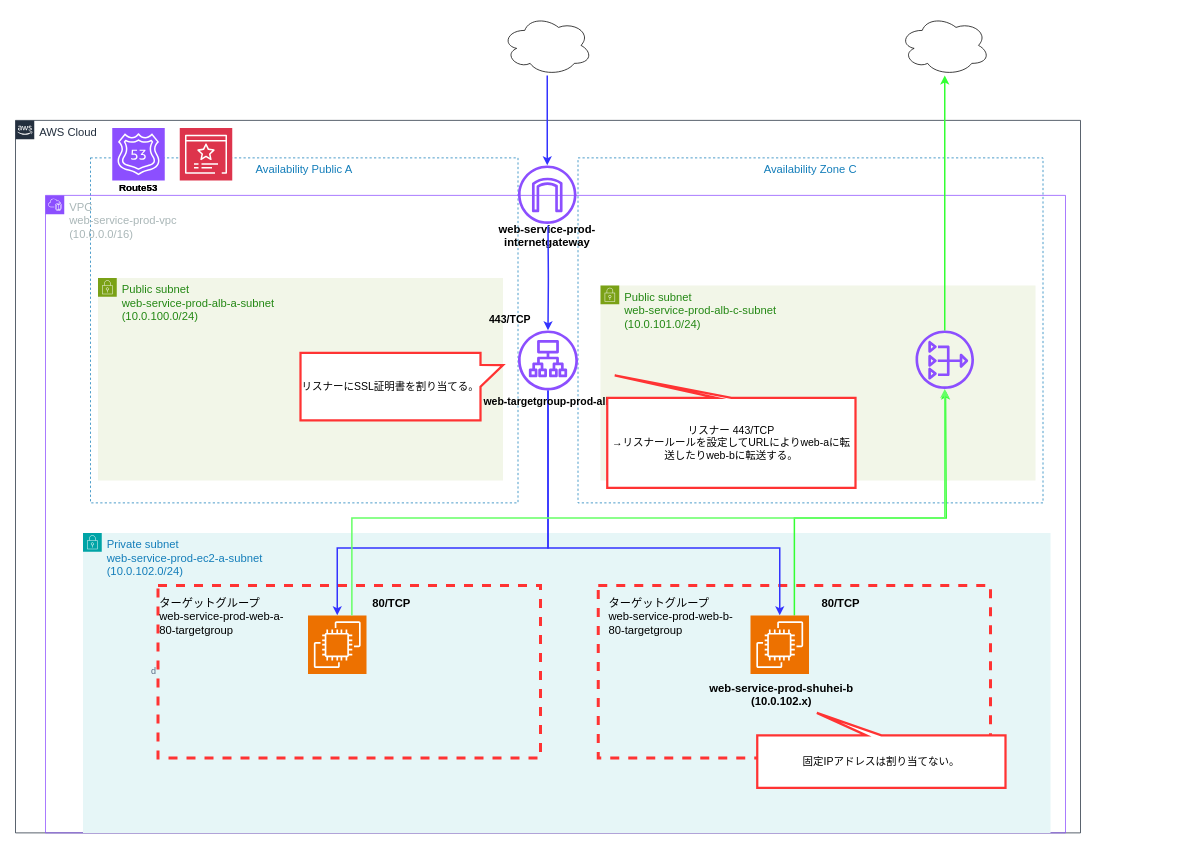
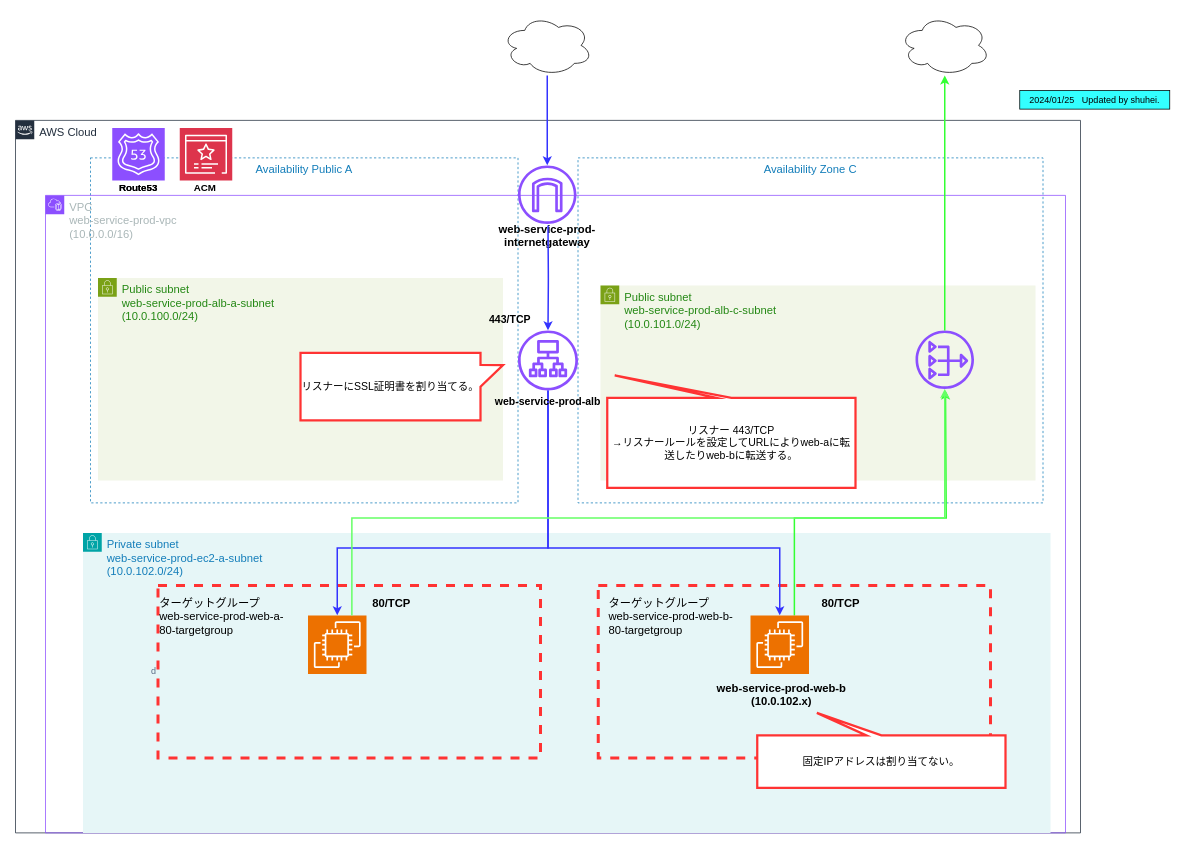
node "2024/01/25 Updated by shuhei.": added
node "ACM": added
node "web-targetgroup-prod-alb": label "web-targetgroup-prod-alb" -> "web-service-prod-alb"
node "web-service-prod-shuhei-b (10.0.102.x)": label "web-service-prod-shuhei-b (10.0.102.x)" -> "web-service-prod-web-b (10.0.102.x)"
